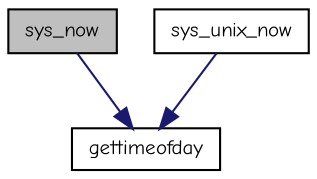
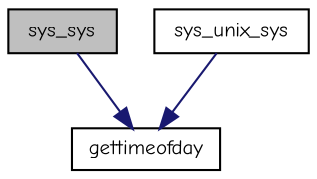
node "sys_now": label "sys_now" -> "sys_sys"
node "sys_unix_now": label "sys_unix_now" -> "sys_unix_sys"
